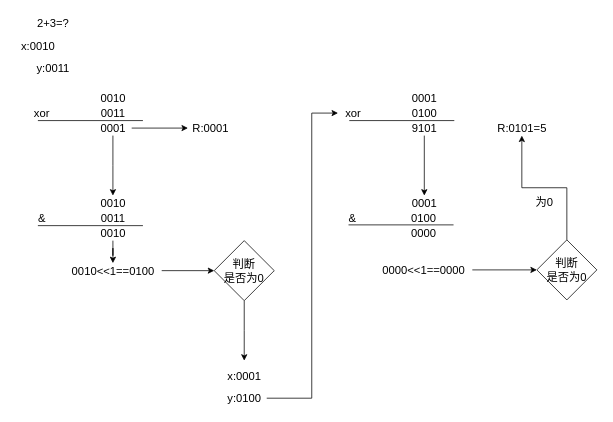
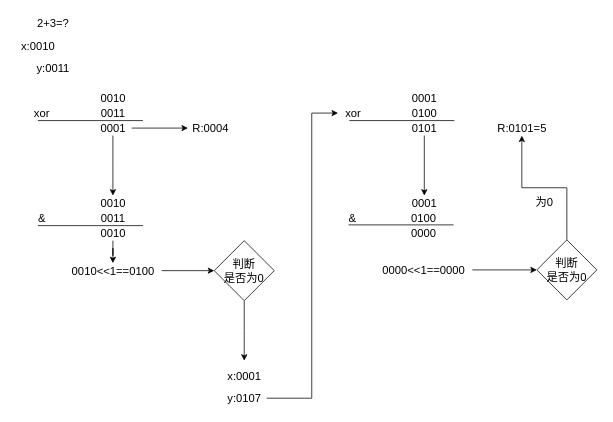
node "R:0001": label "R:0001" -> "R:0004"
node "9101": label "9101" -> "0101"
node "y:0100": label "y:0100" -> "y:0107"
